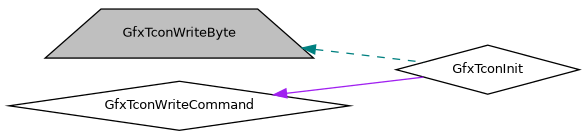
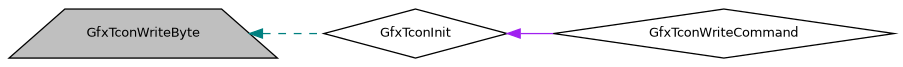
edge "GfxTconInit" -> "GfxTconWriteCommand": reversed
